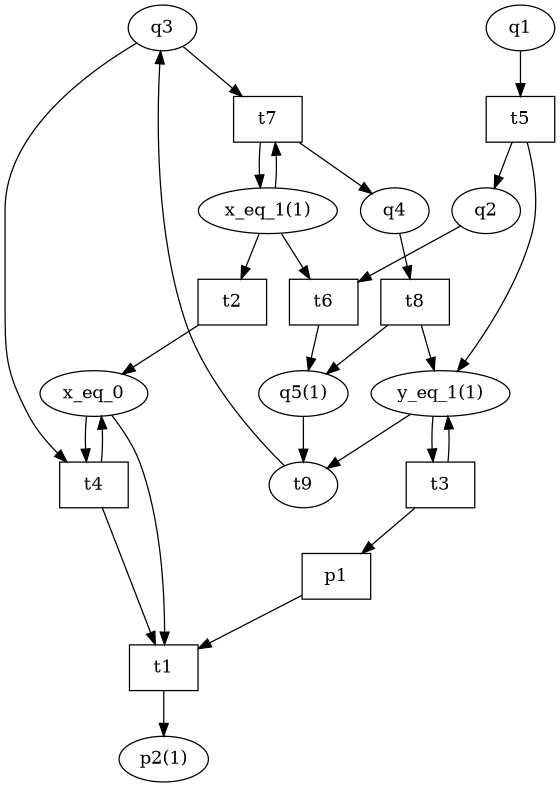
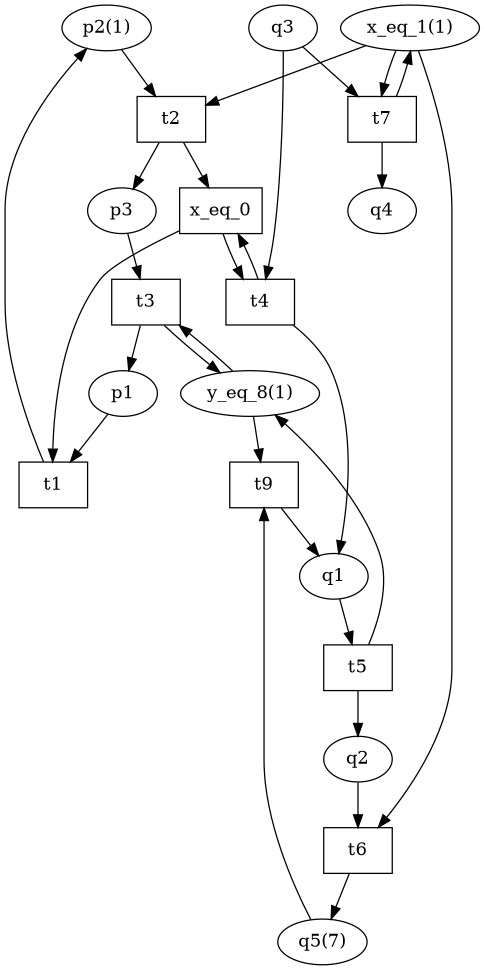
edge "p2(1)" -> "t2": added
node "p3": added
edge "t9" -> "q3": now "t9" -> "q1"
node "t8": removed
node "x_eq_0": shape ellipse -> box
node "q5(1)": label "q5(1)" -> "q5(7)"
node "y_eq_1(1)": label "y_eq_1(1)" -> "y_eq_8(1)"
node "t9": shape ellipse -> box
edge "t4" -> "t1": now "t4" -> "q1"
node "p1": shape box -> ellipse
